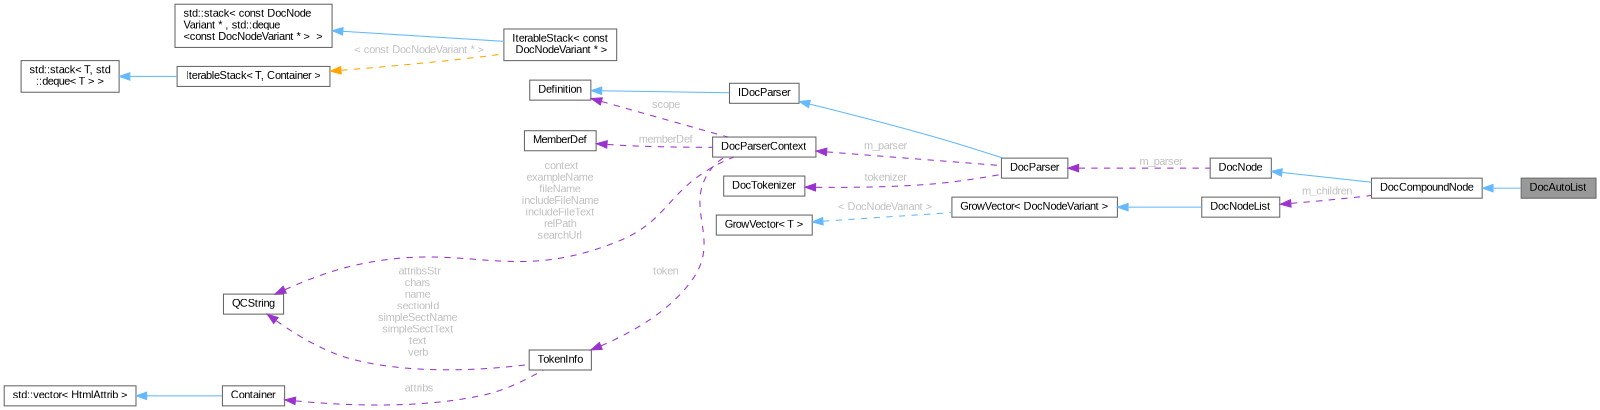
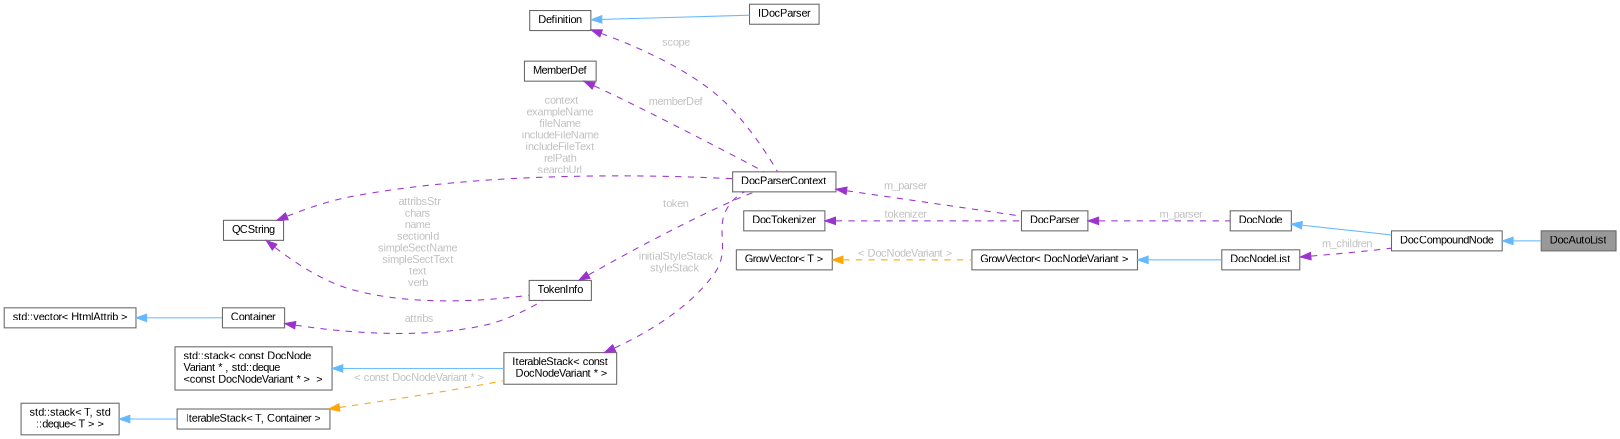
edge "DocParser" -> "IDocParser": removed
edge "GrowVector< DocNodeVariant >" -> "GrowVector< T >": color steelblue1 -> orange
edge "DocParserContext" -> "IterableStack< const DocNodeVariant * >": added, label "initialStyleStack styleStack"
